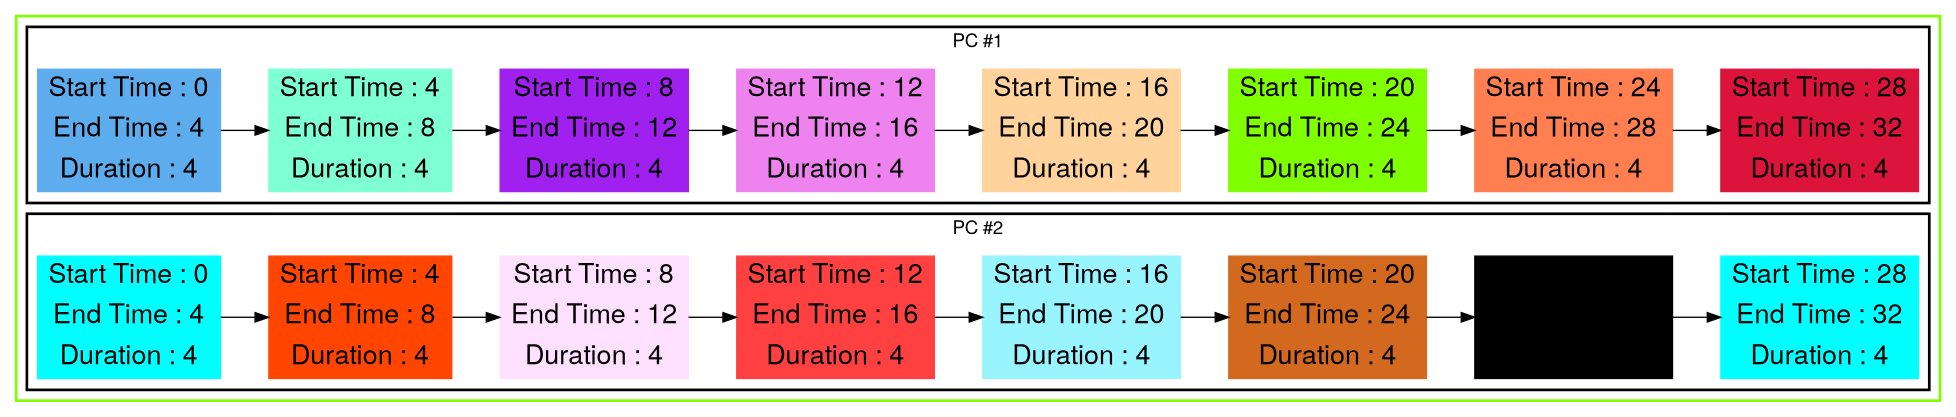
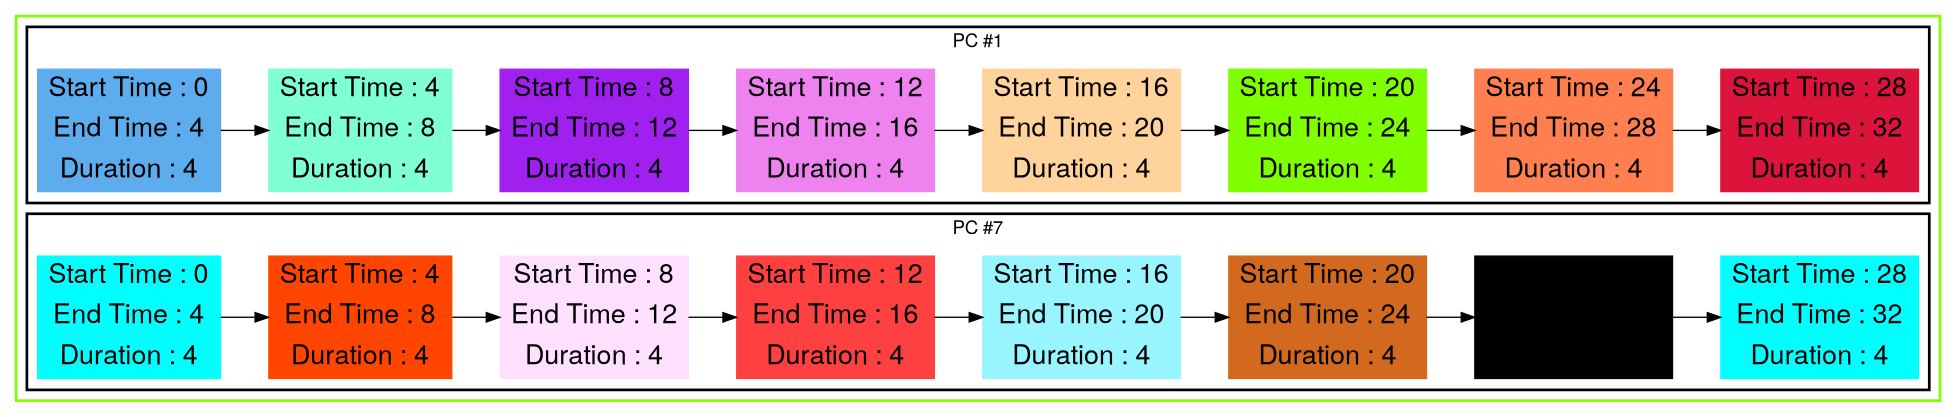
cluster "PC #2": label "PC #2" -> "PC #7"
